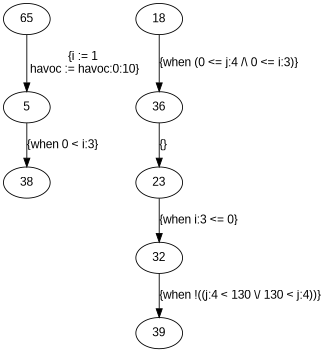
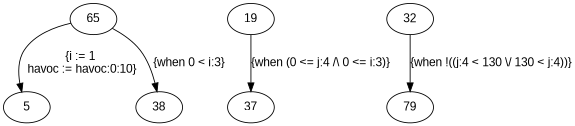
node "18": label "18" -> "19"
node "36": label "36" -> "37"
edge "5" -> "38": now "65" -> "38"
node "23": removed
node "39": label "39" -> "79"
